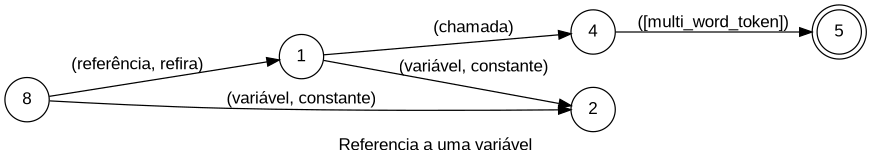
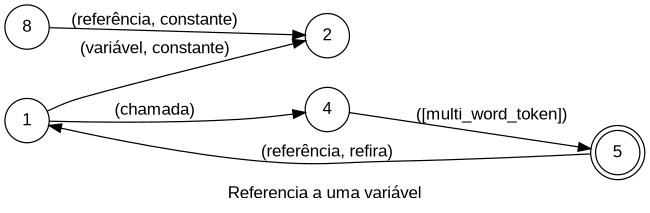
edge "8" -> "1": now "5" -> "1"
edge "8" -> "2": label "(variável, constante)" -> "(referência, constante)"
